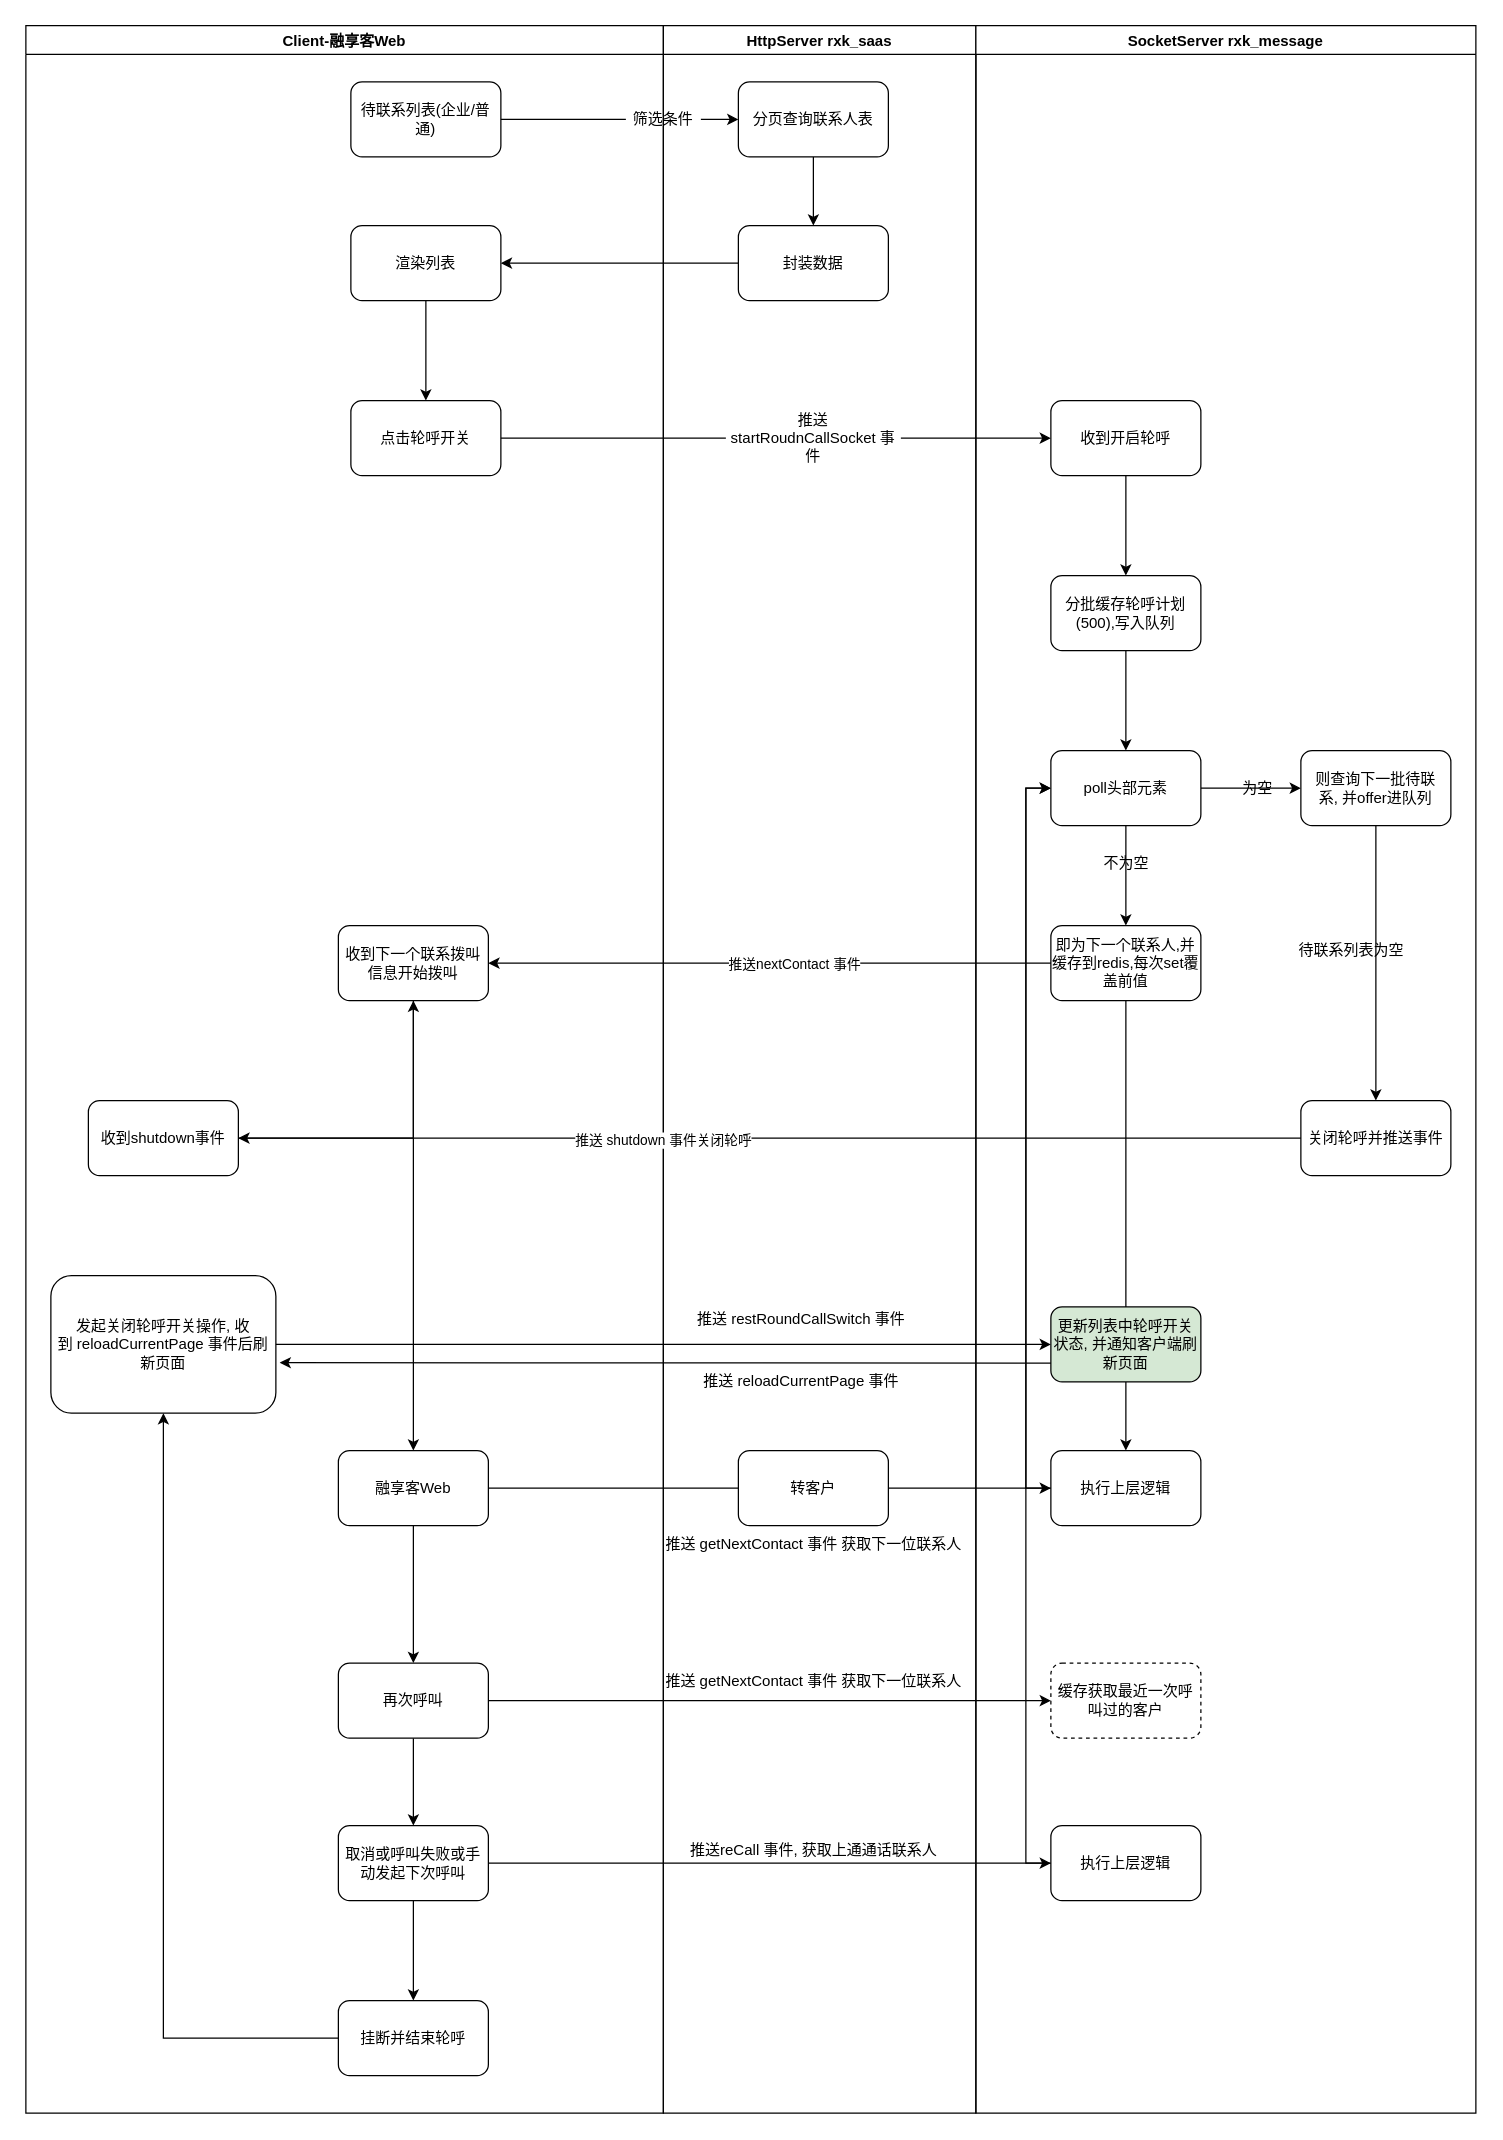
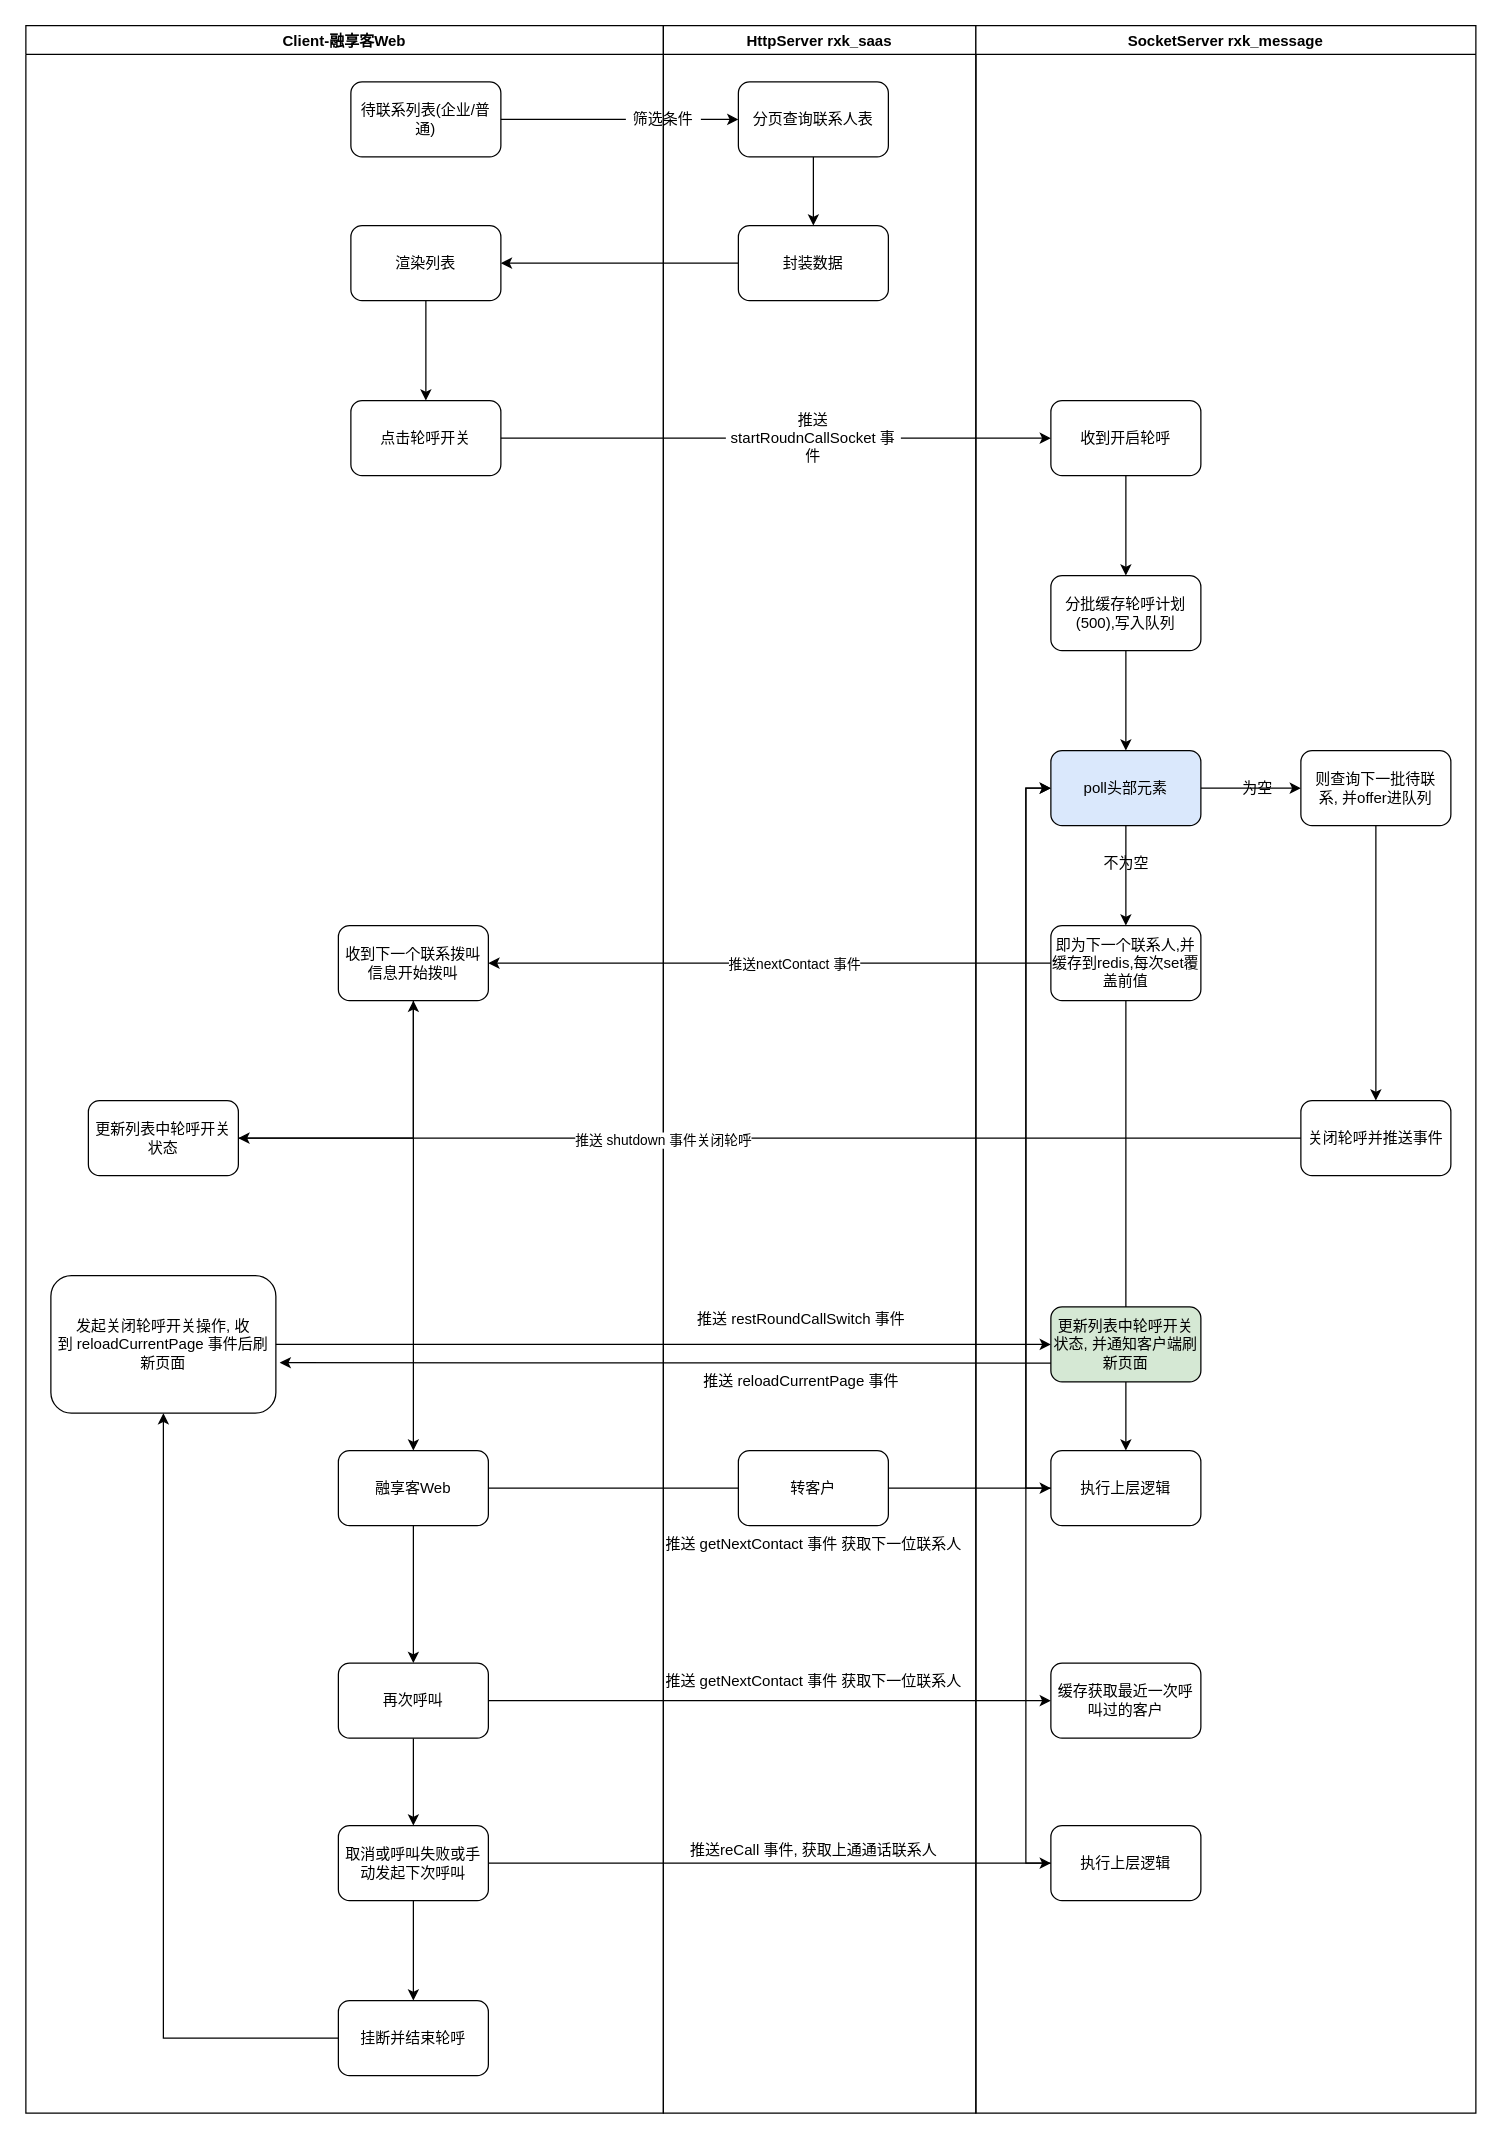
node "poll头部元素": fillcolor #ffffff -> #dae8fc
node "待联系列表为空": removed
node "收到shutdown事件": label "收到shutdown事件" -> "更新列表中轮呼开关状态"
node "缓存获取最近一次呼叫过的客户": style dashed -> solid
